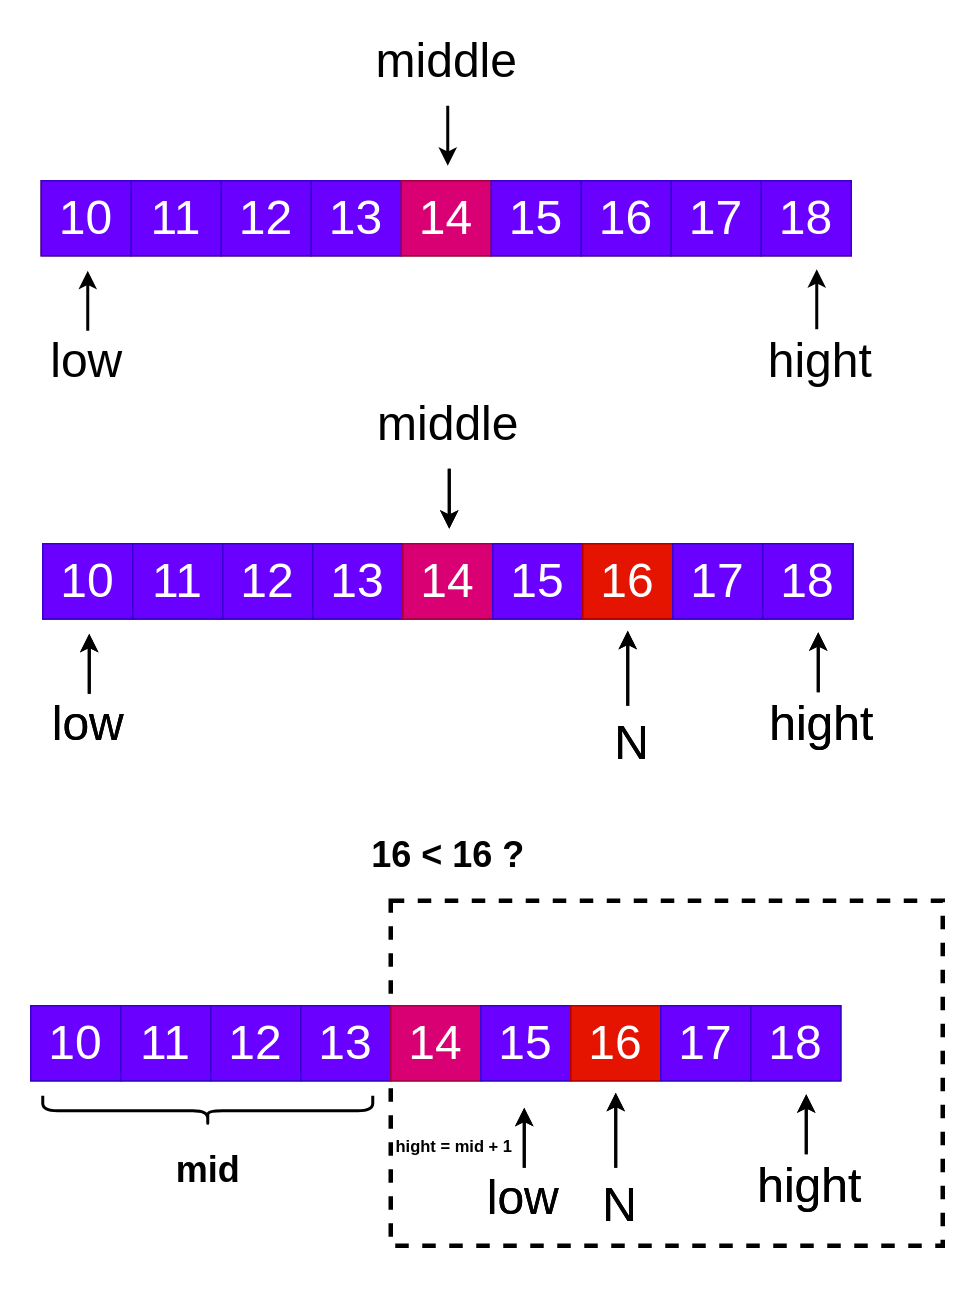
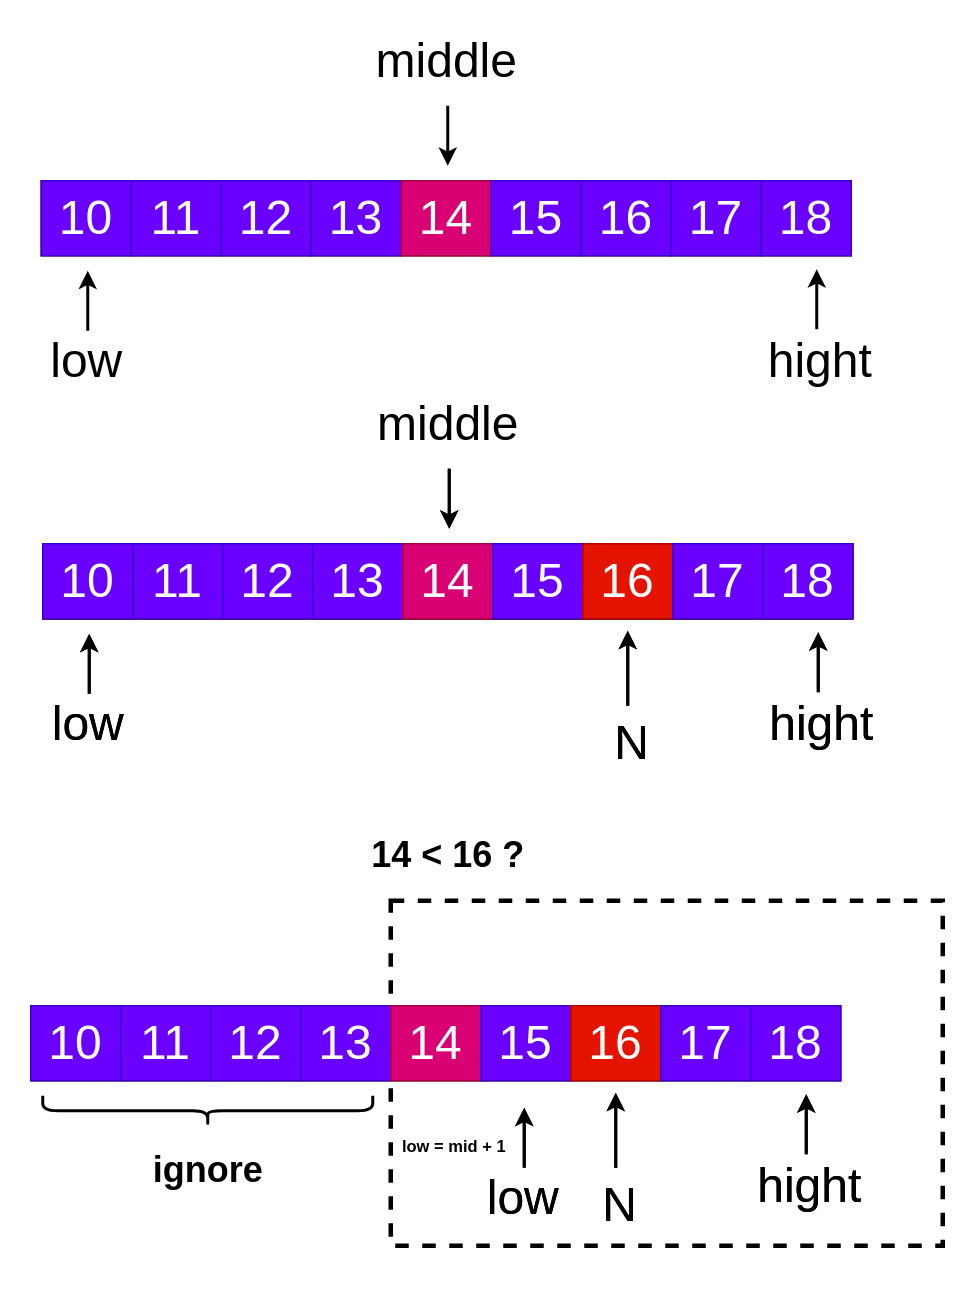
node "16 < 16 ?": label "16 < 16 ?" -> "14 < 16 ?"
node "hight = mid + 1": label "hight = mid + 1" -> "low = mid + 1"
node "mid": label "mid" -> "ignore"
